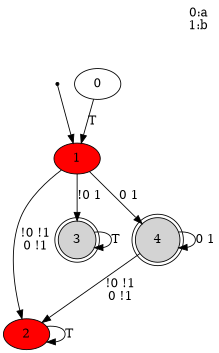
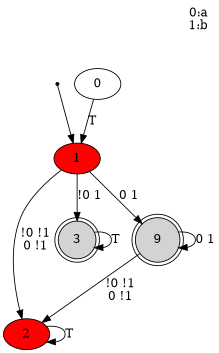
node "4": label "4" -> "9"
